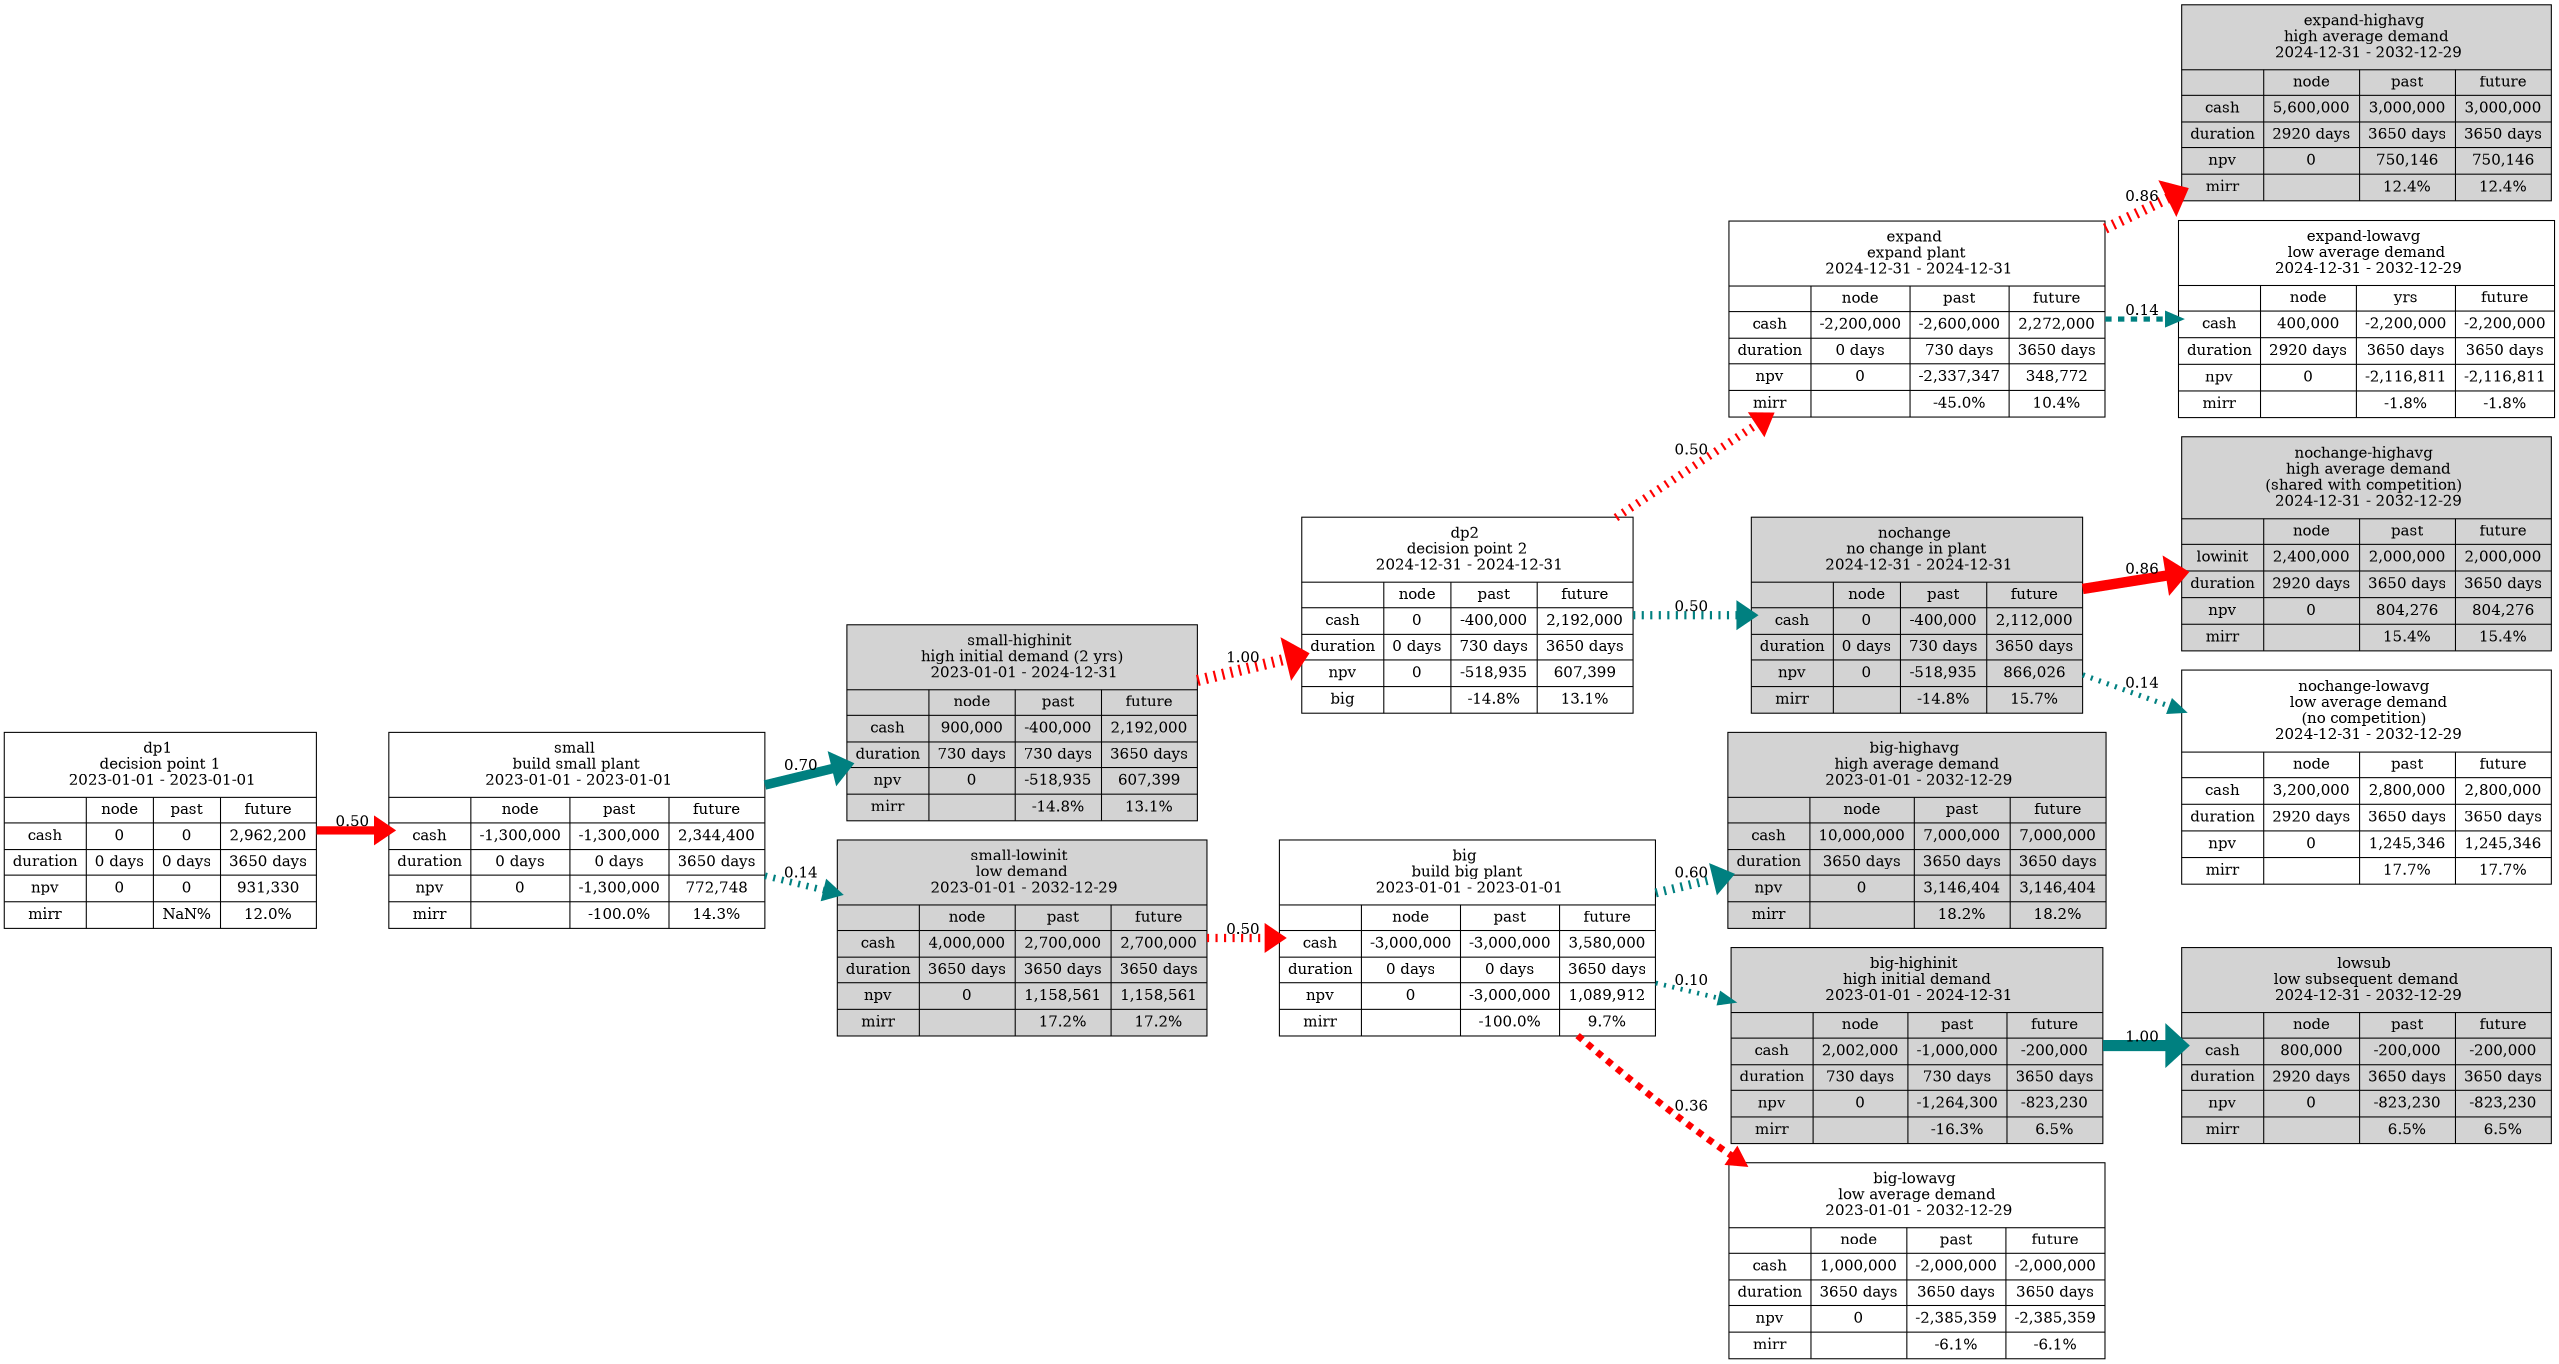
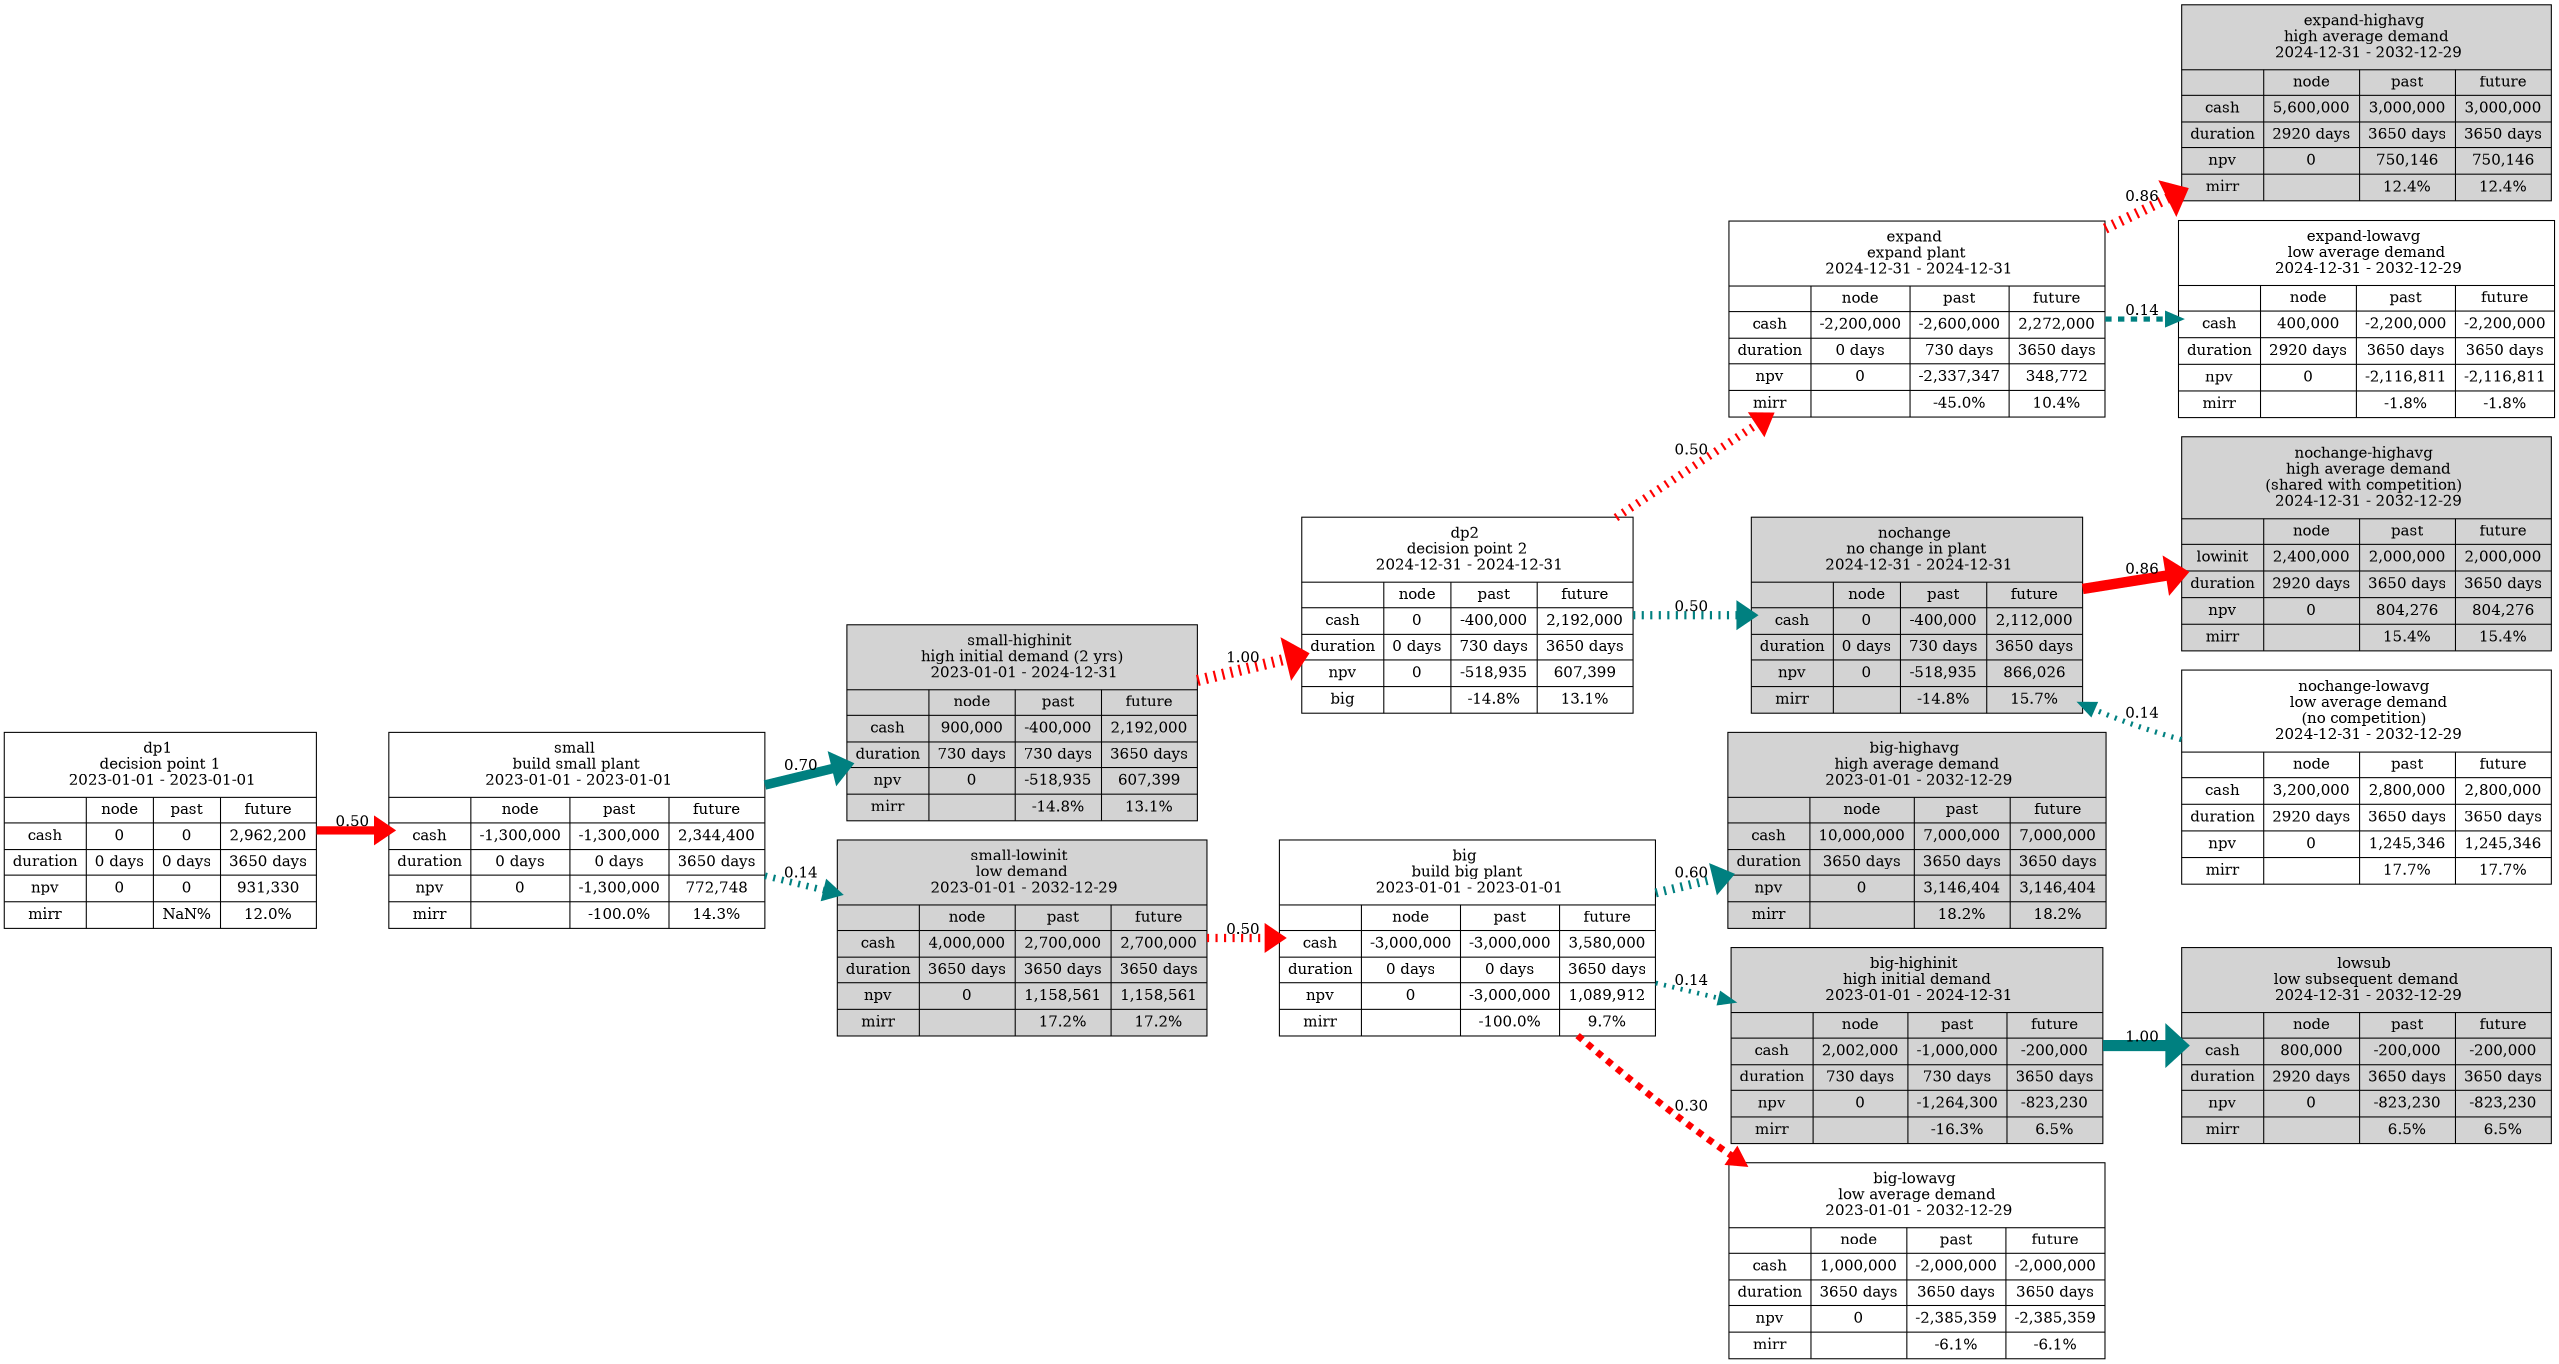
node "expand-lowavg": text "yrs" -> "past"
edge "nochange" -> "nochange-lowavg": reversed
edge "big" -> "big-highinit": label "0.10" -> "0.14"
edge "big" -> "big-lowavg": label "0.36" -> "0.30"
